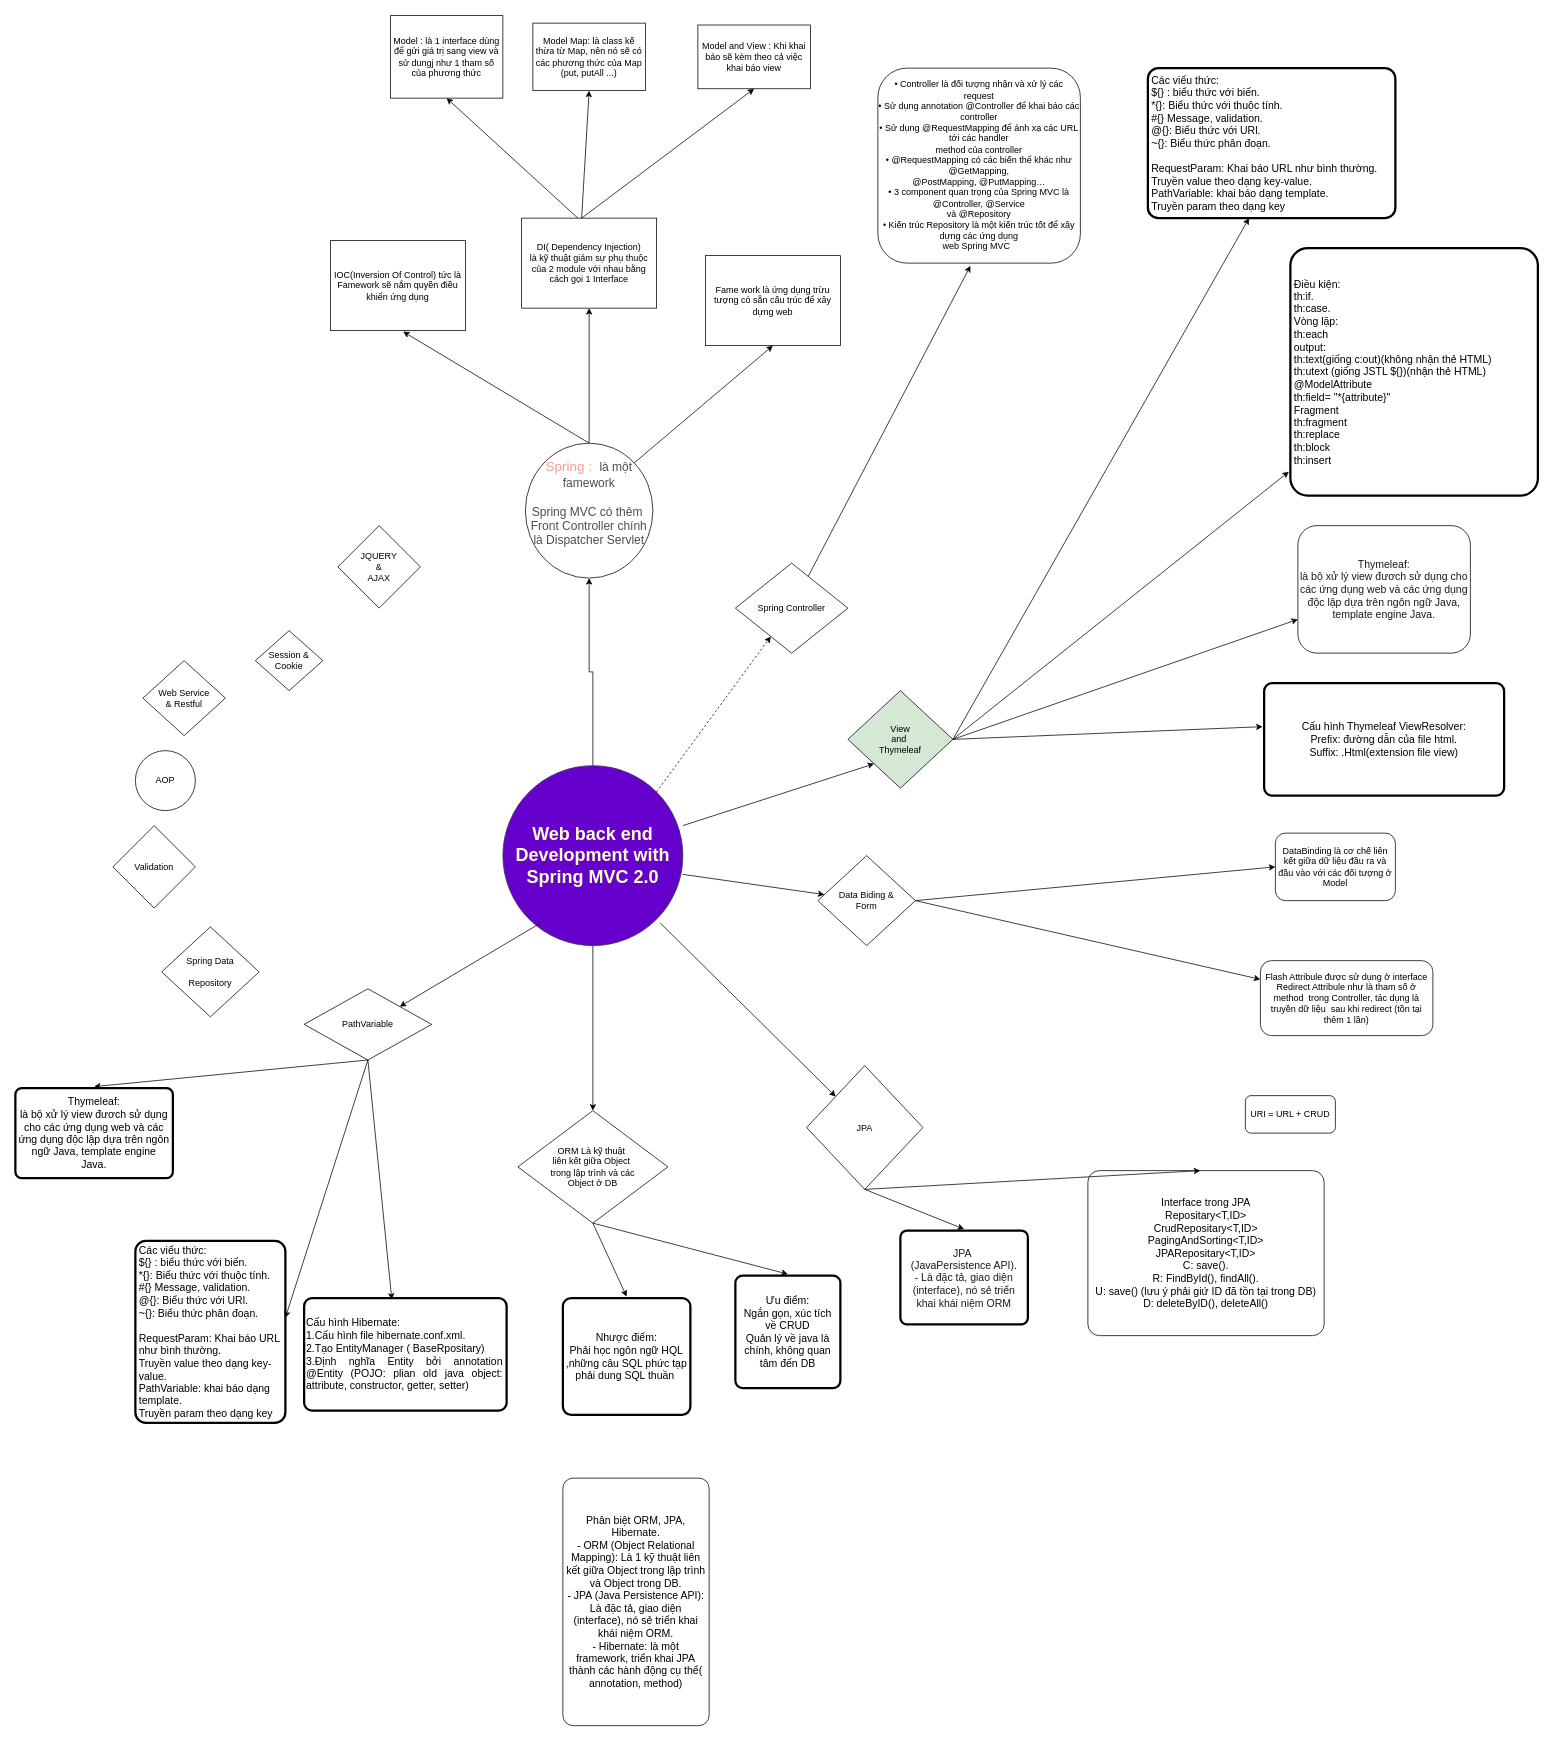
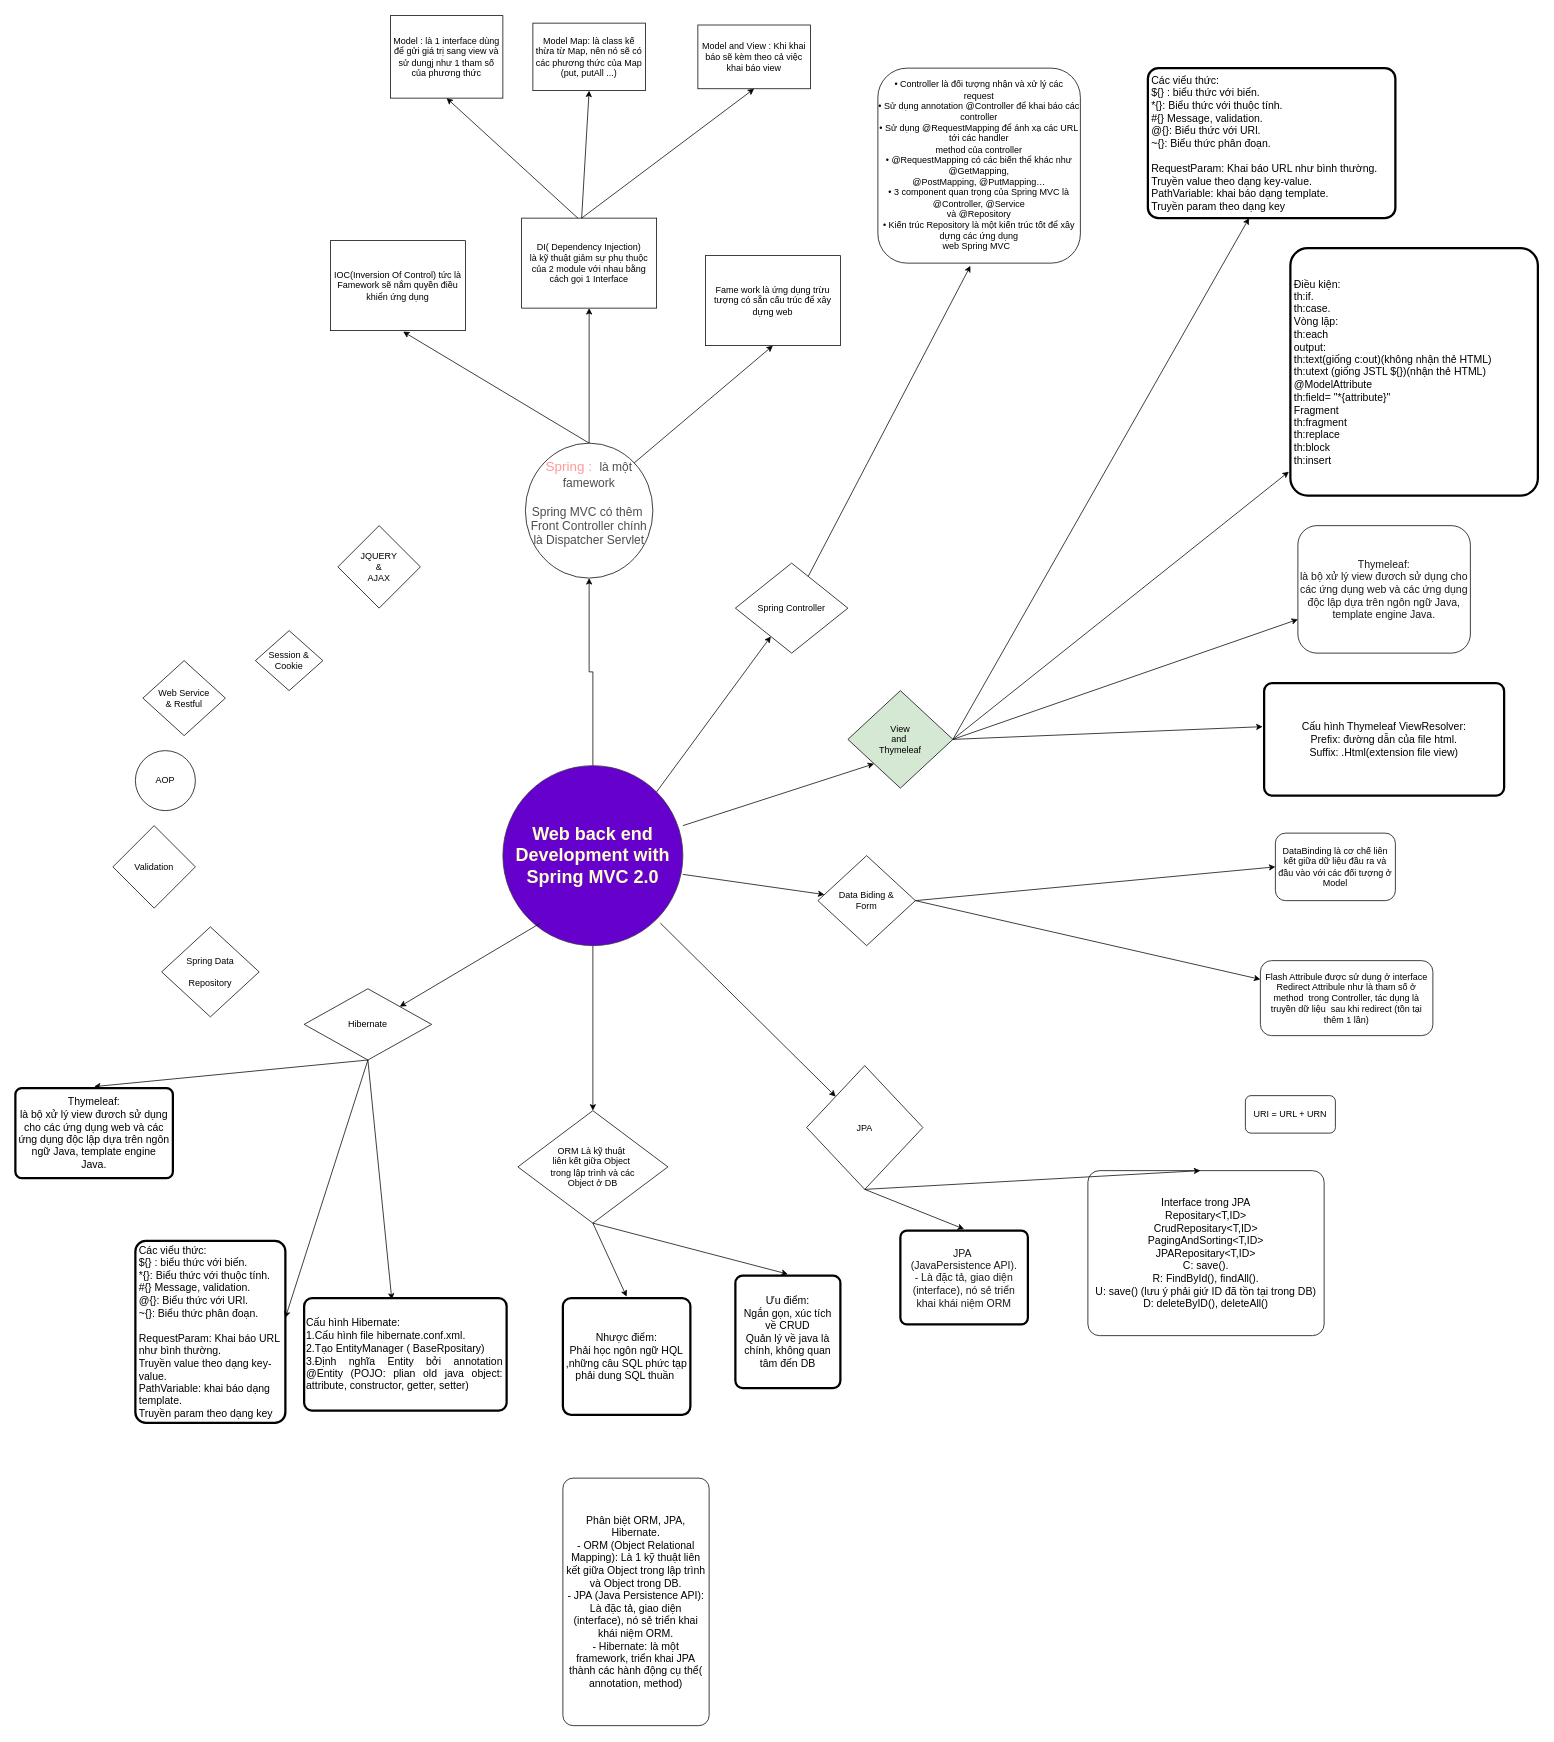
edge "Web back end Development with Spring MVC 2.0" -> "Spring Controller": style dashed -> solid
node "PathVariable": label "PathVariable" -> "Hibernate"
node "URI = URL + CRUD": label "URI = URL + CRUD" -> "URI = URL + URN"
